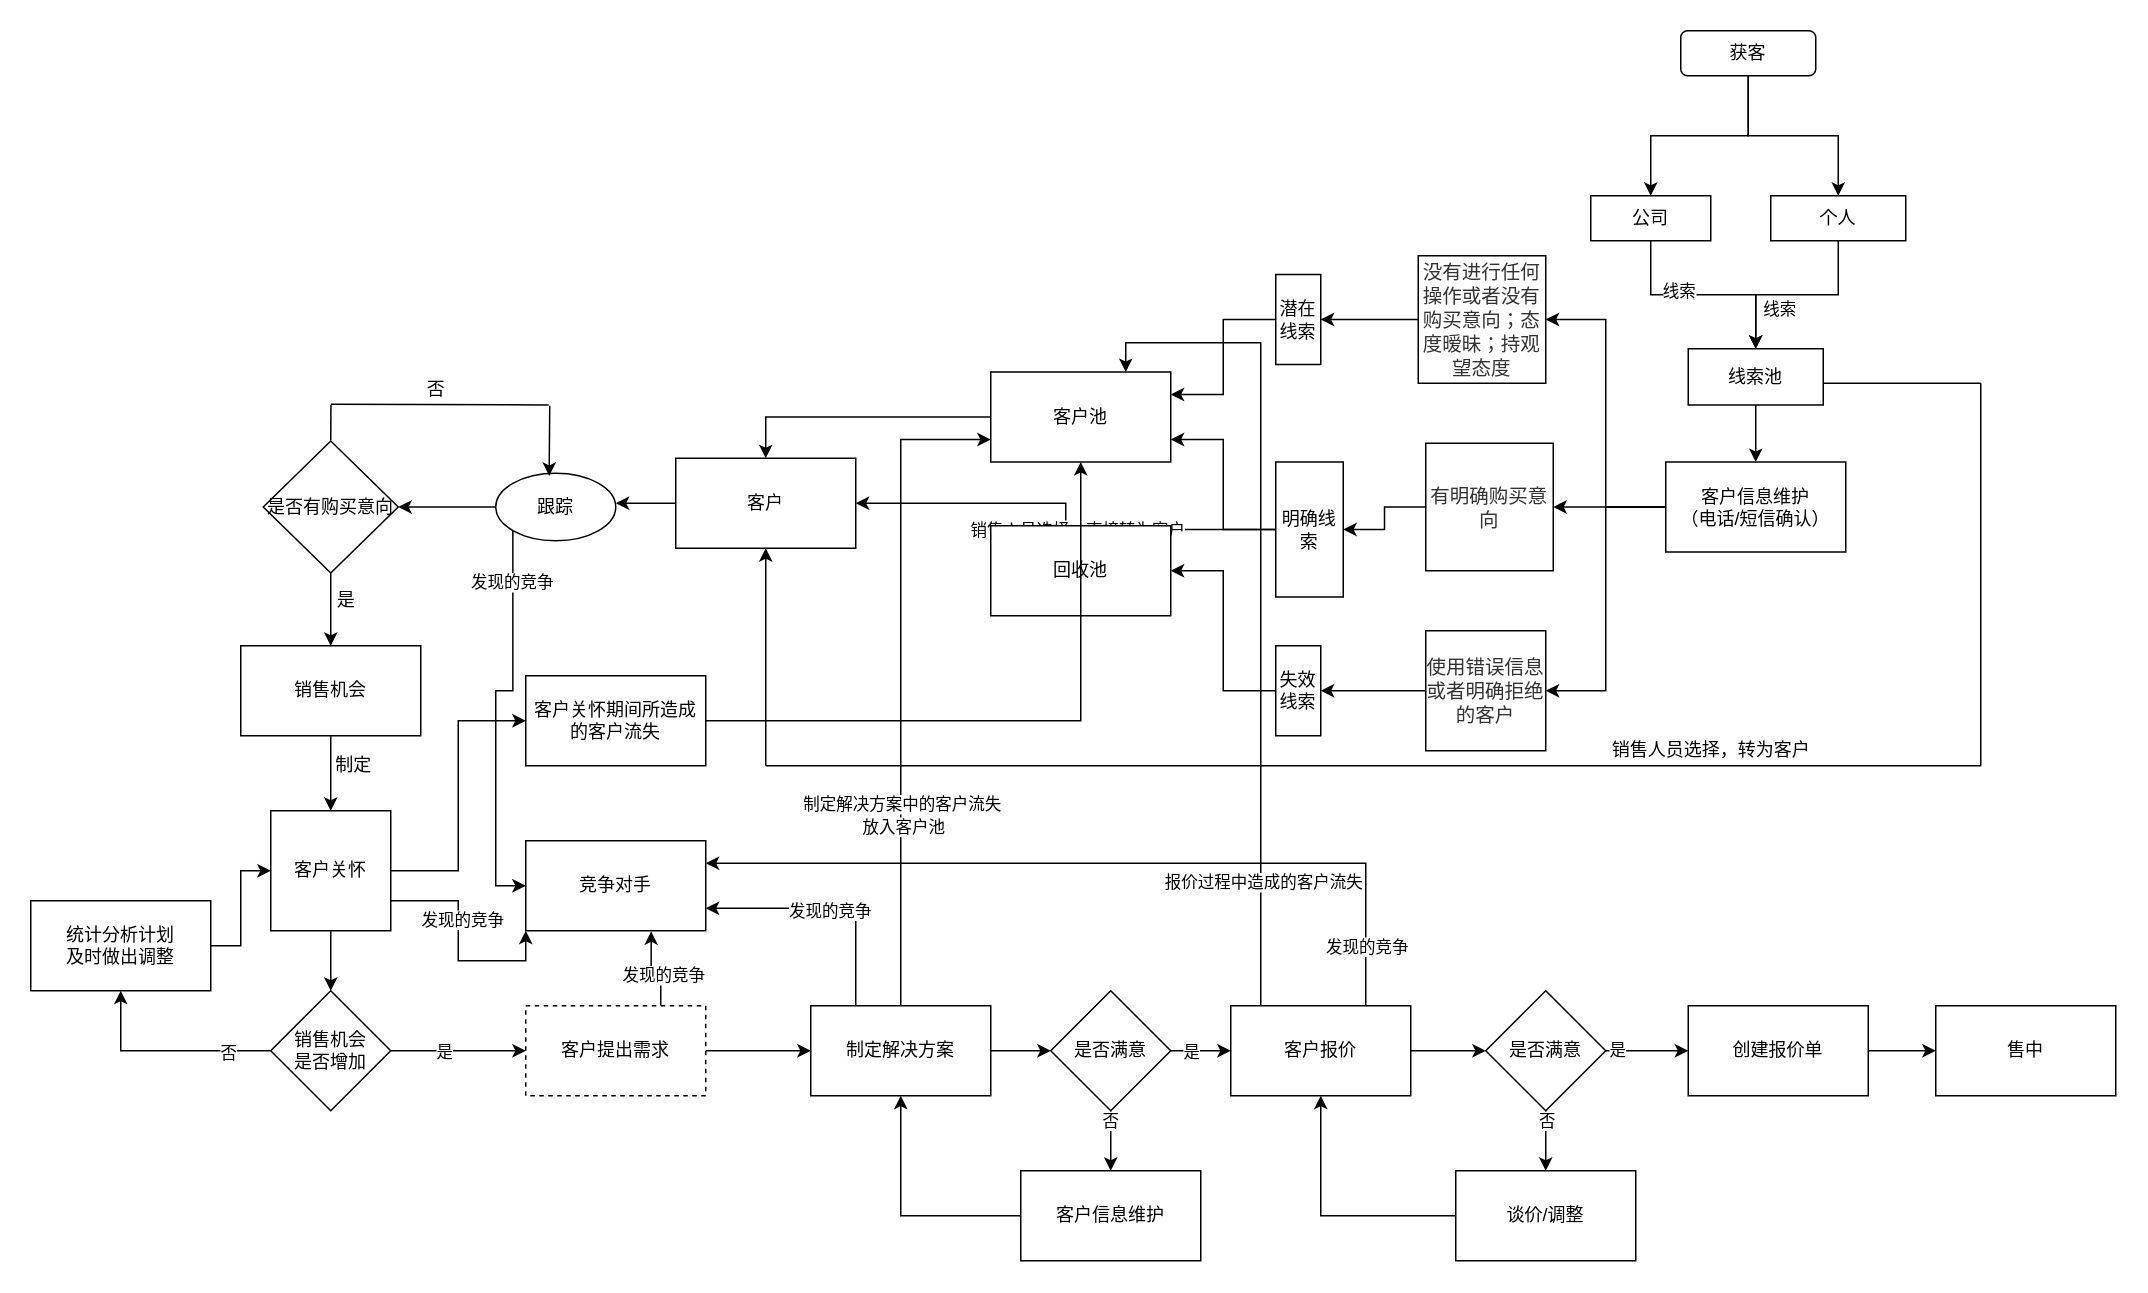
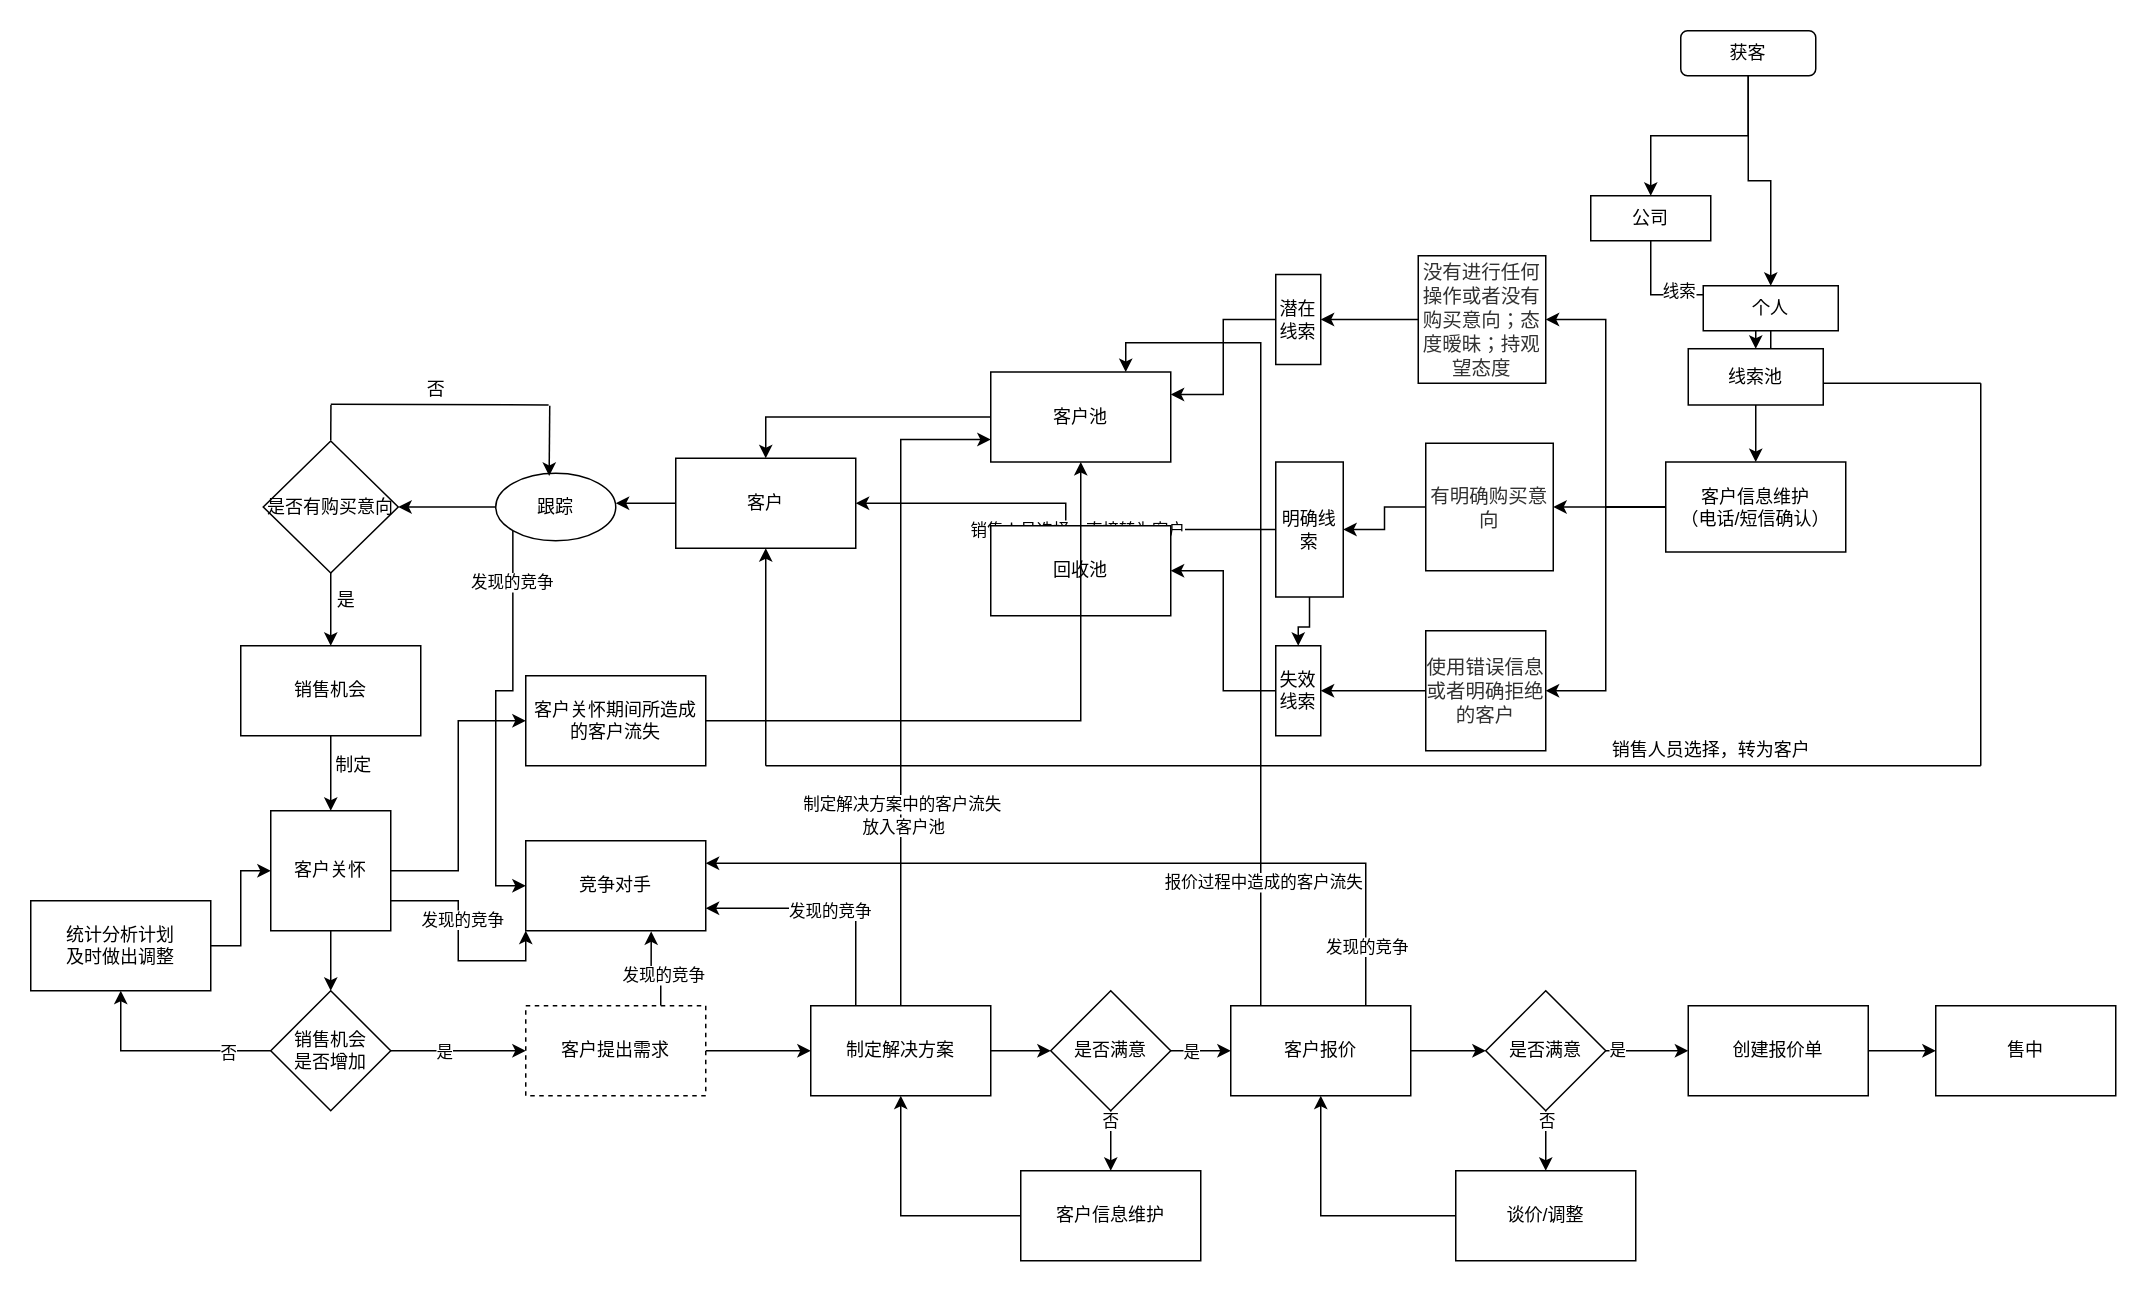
node "个人": moved (1838, 218) -> (1771, 308)
edge "明确线索" -> "客户池": now "明确线索" -> "失效线索"
